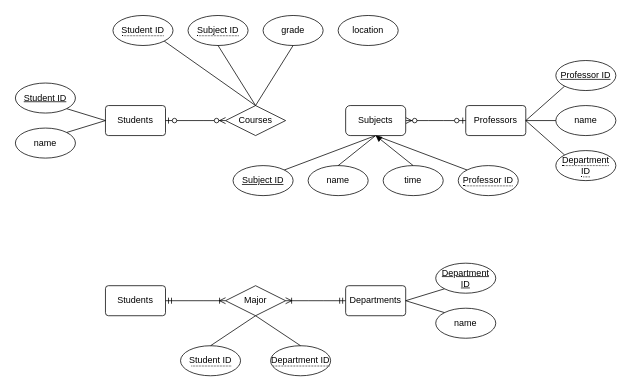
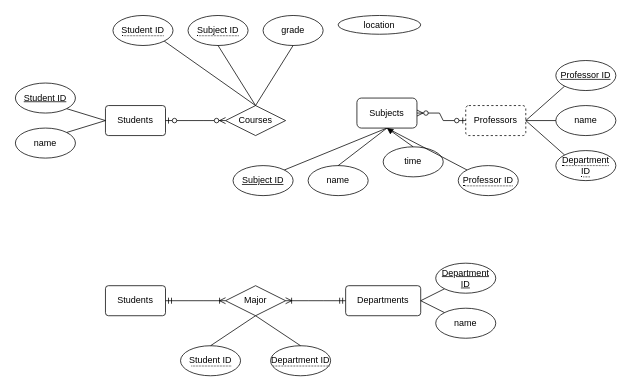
node "location": size 60x30 -> 83x19
node "Subjects": moved (375, 120) -> (387, 113)
node "Professors": style solid -> dashed
node "time": moved (413, 180) -> (413, 162)
node "Departments": size 60x30 -> 75x30
